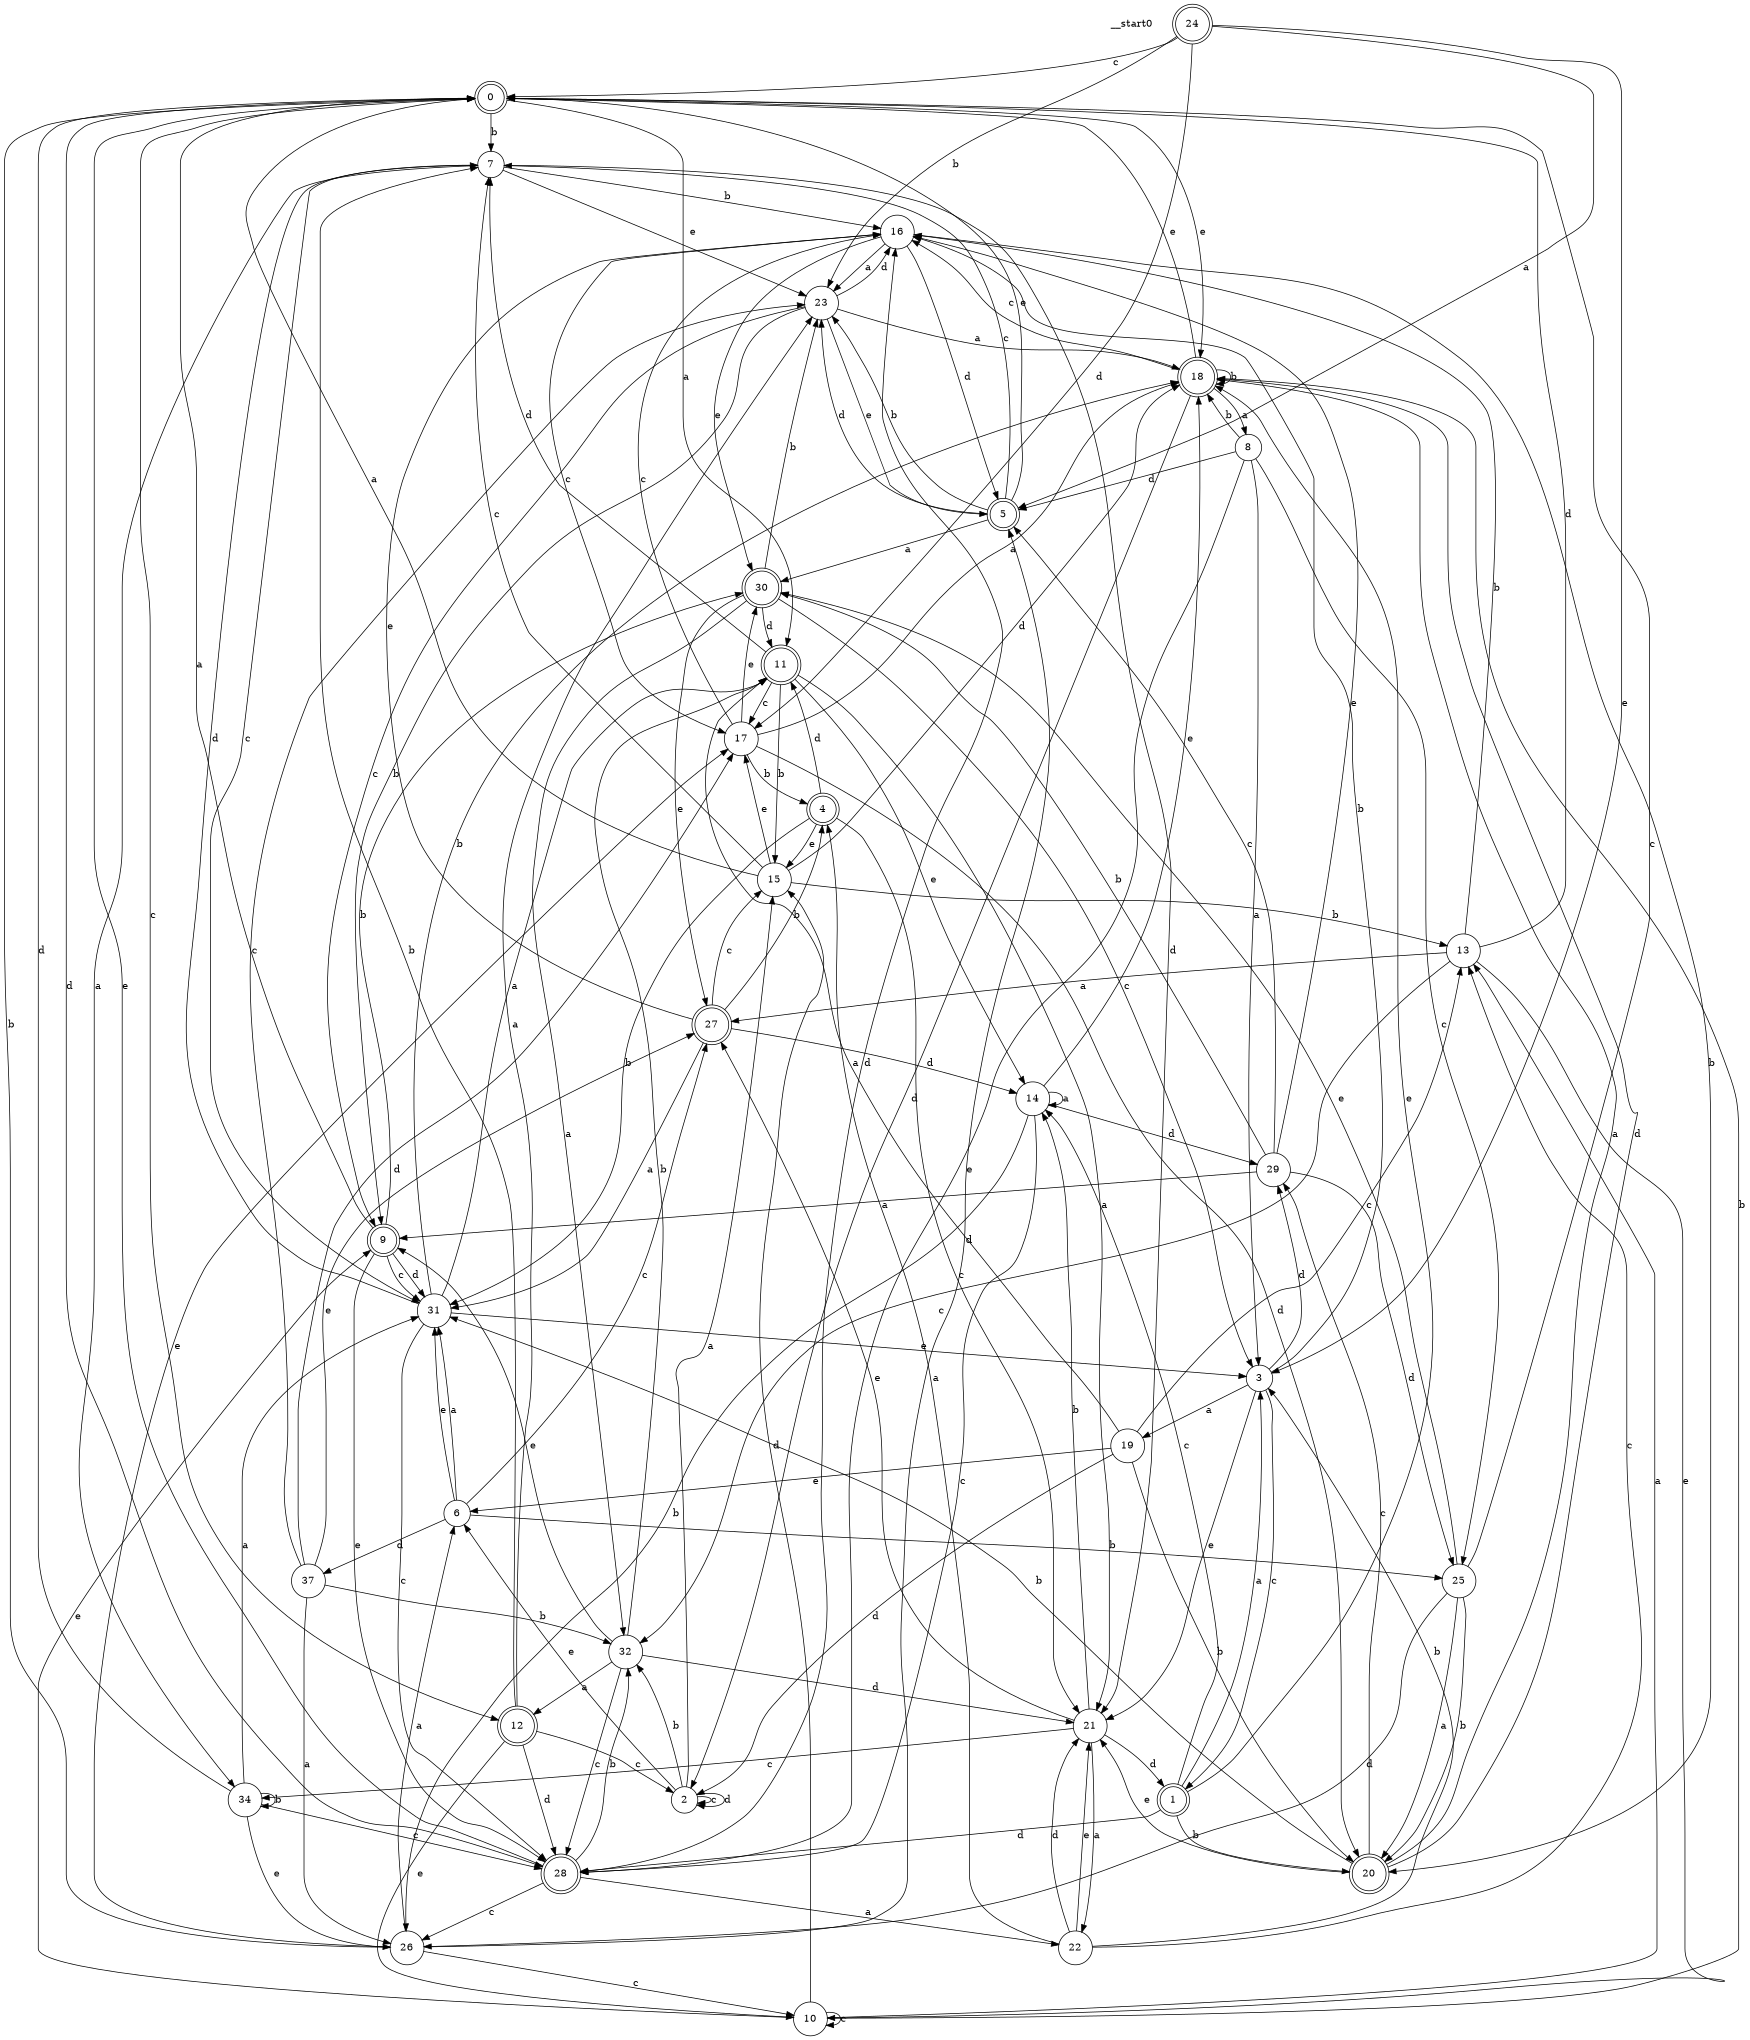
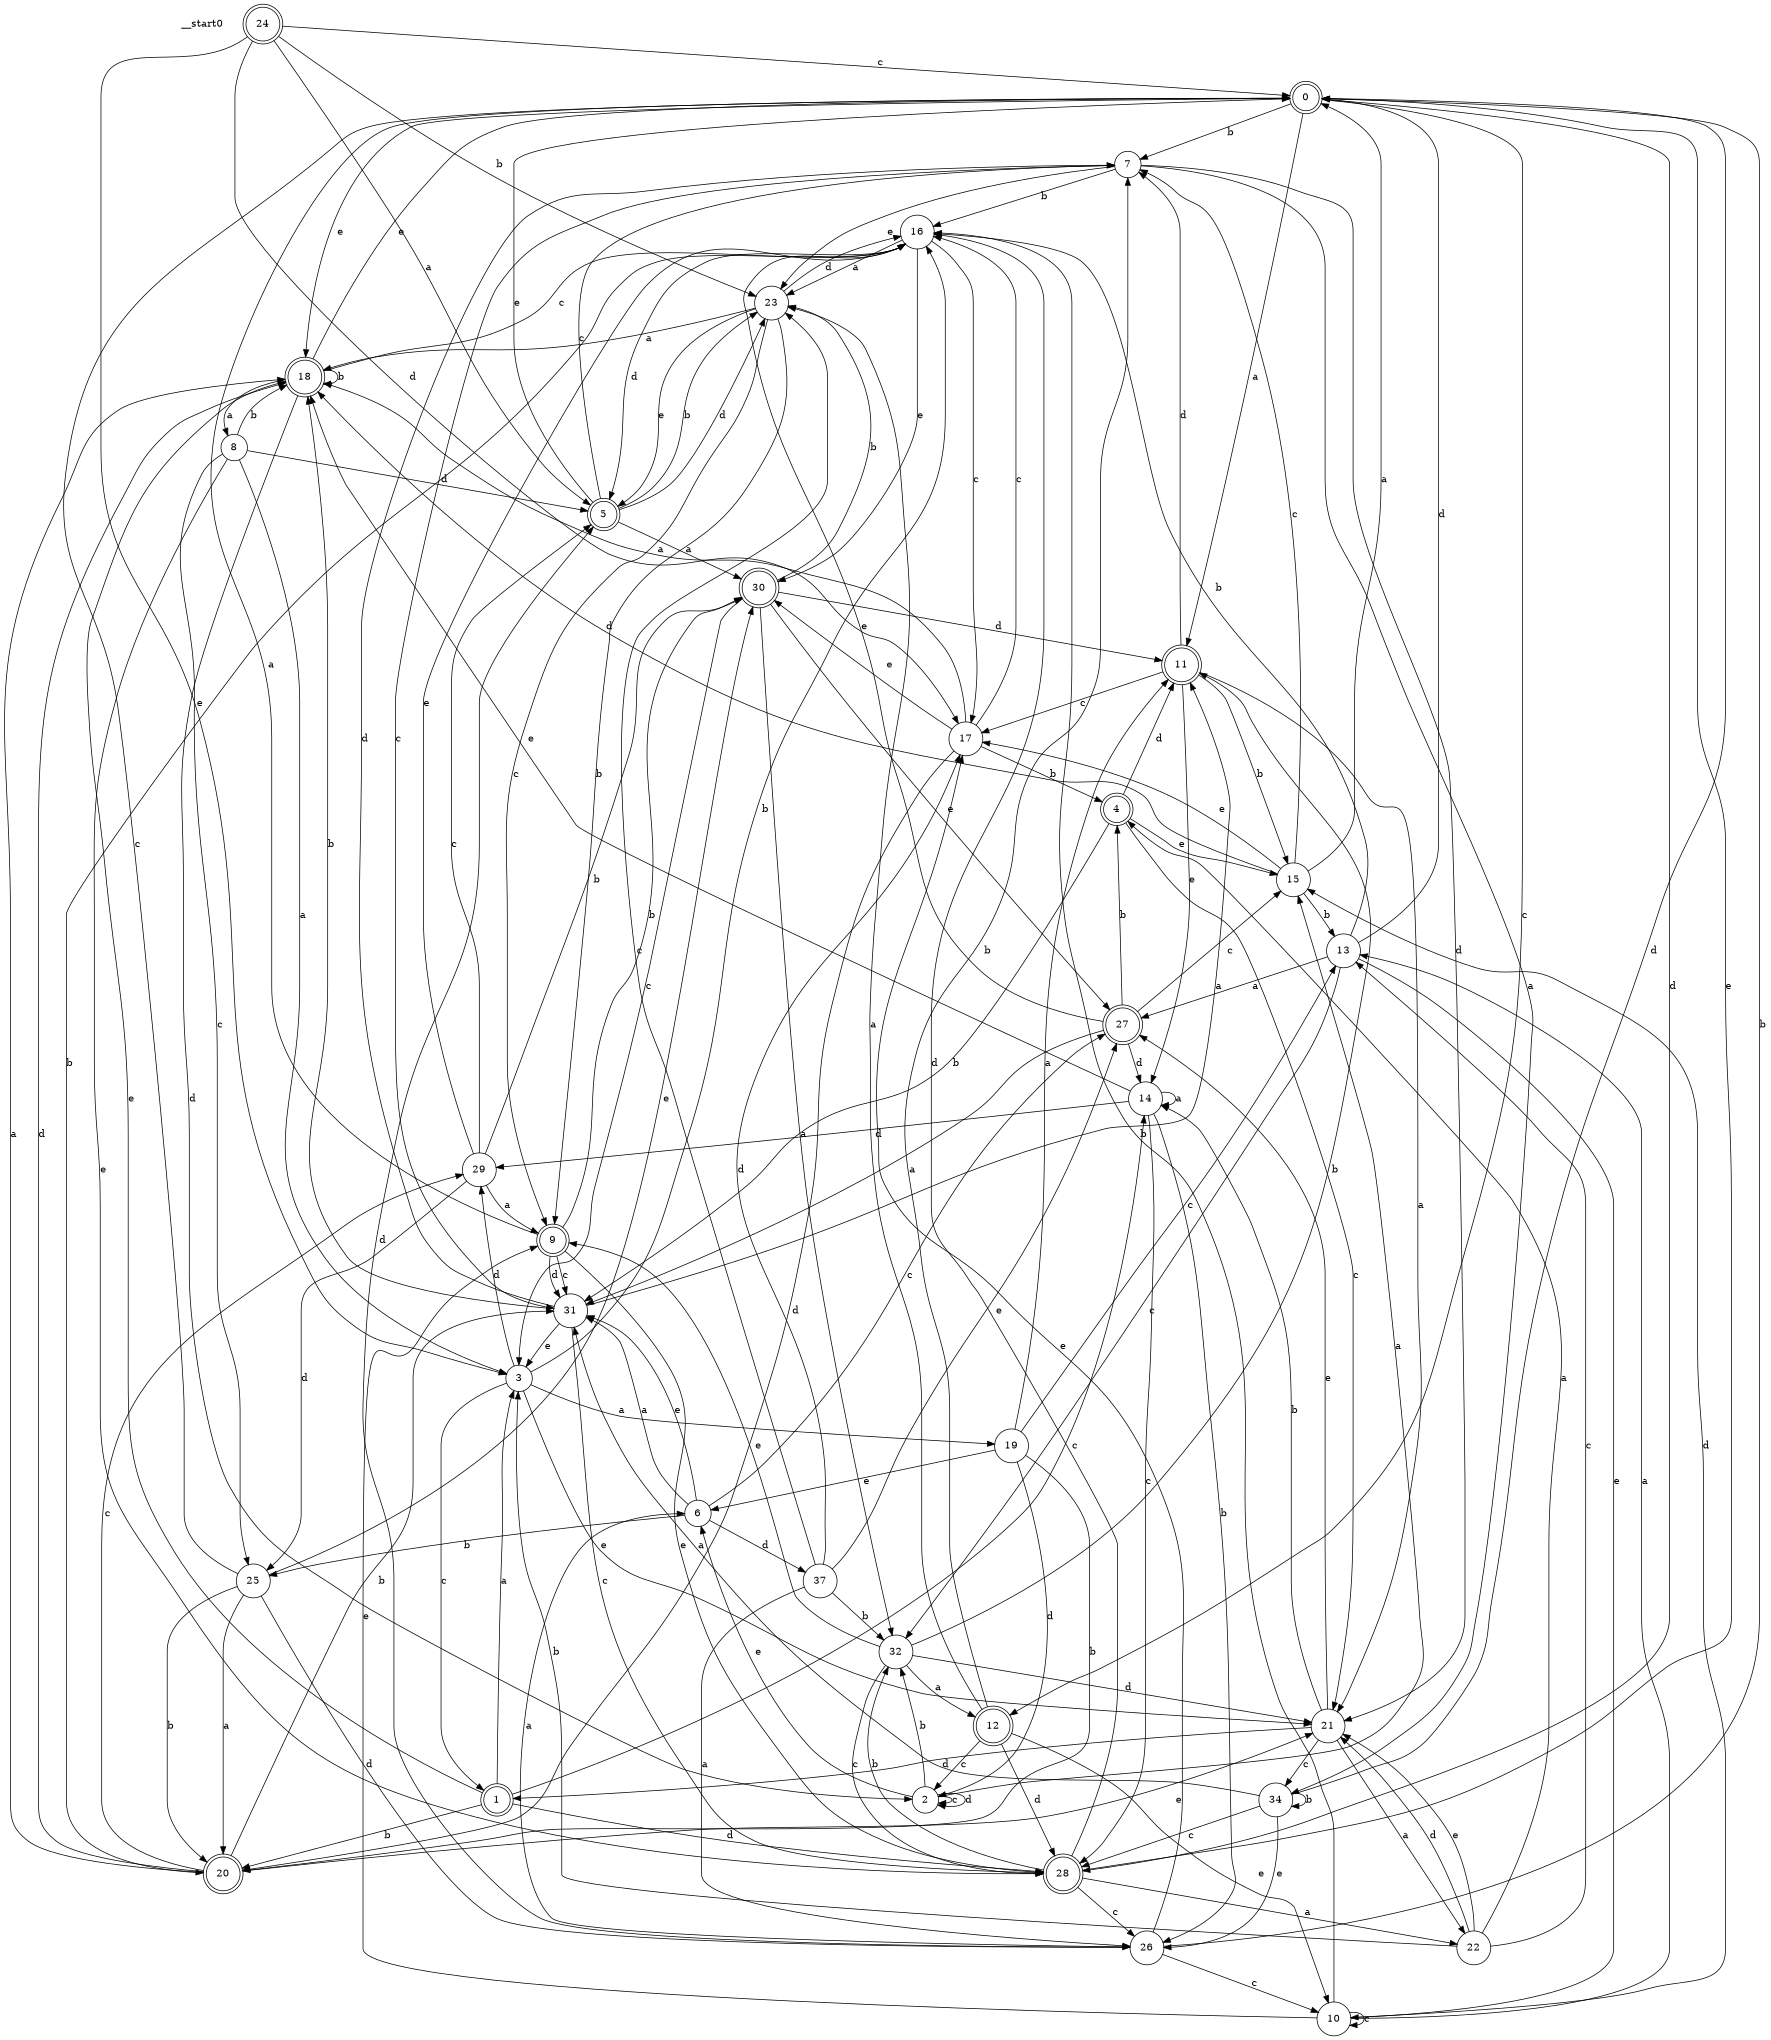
edge "10" -> "18": now "10" -> "16"
